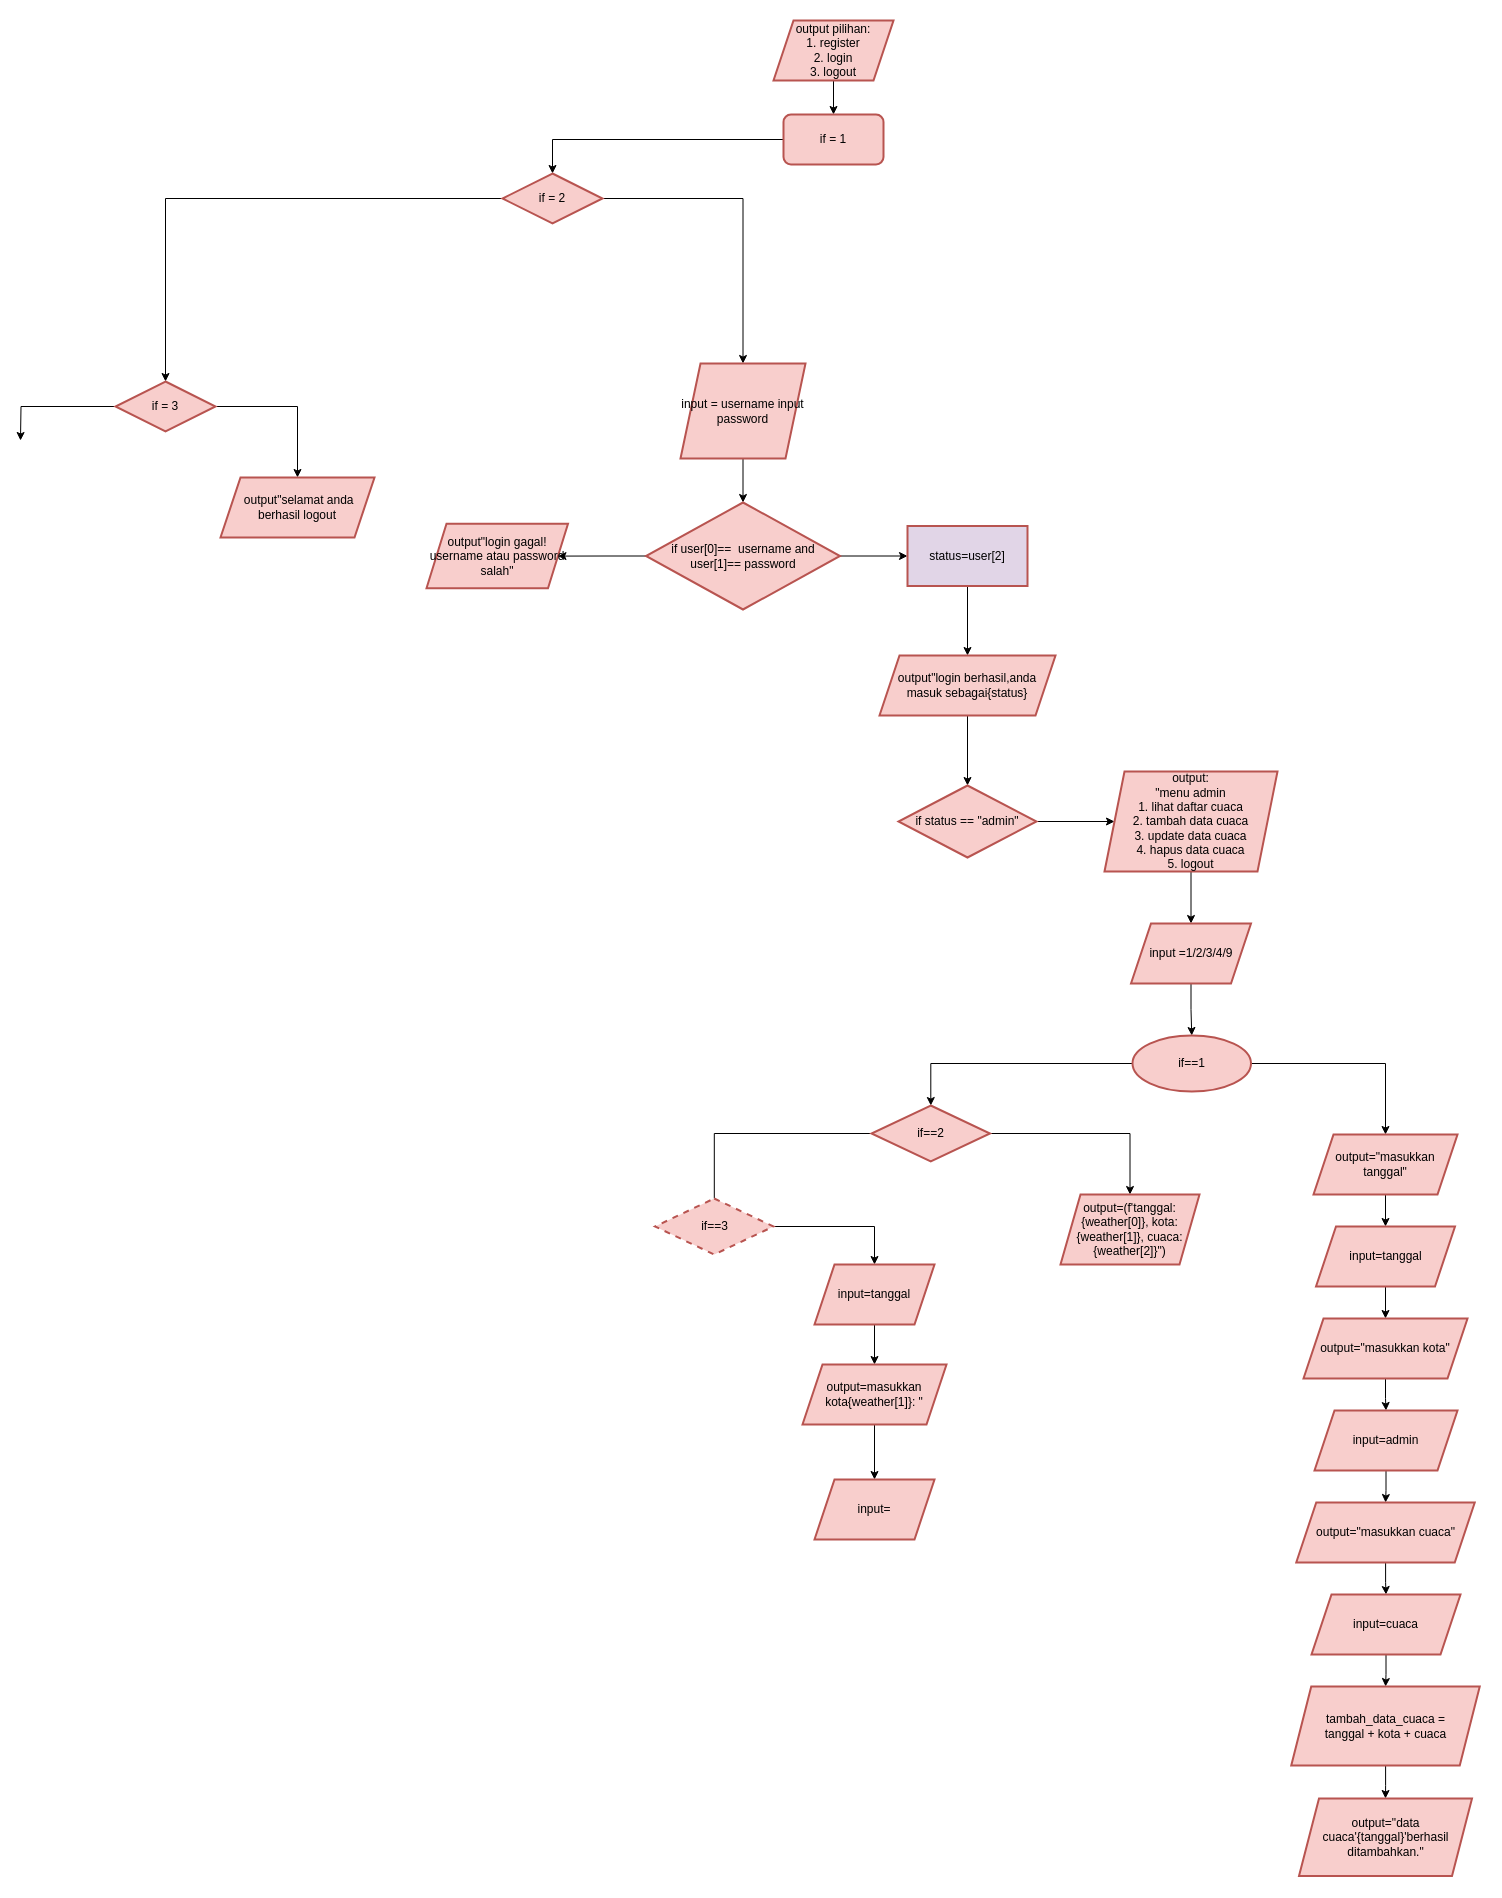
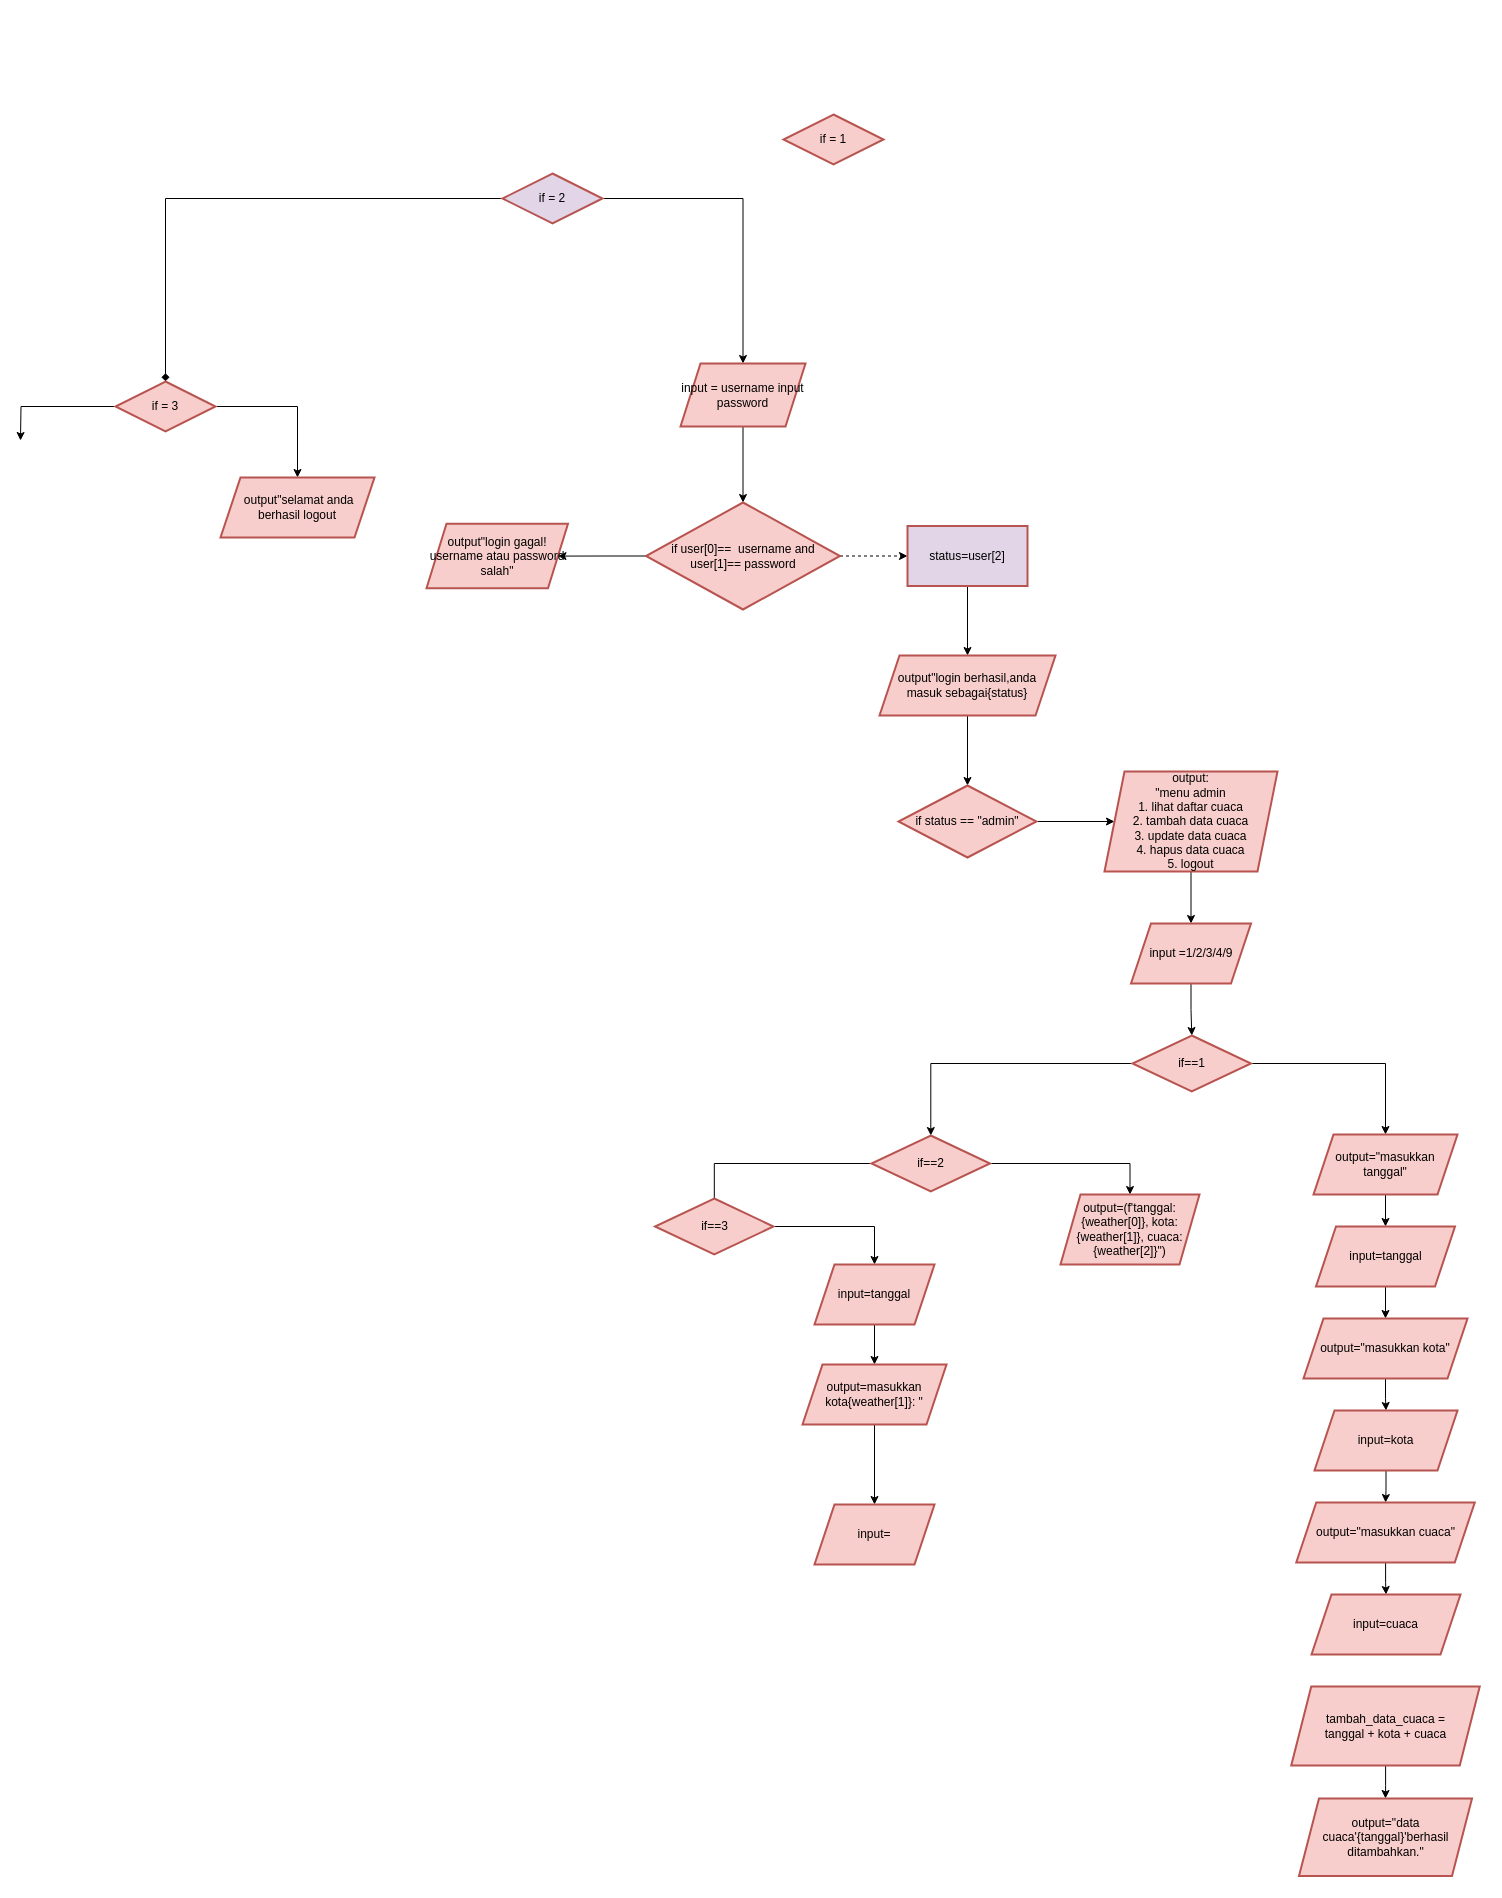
node "output pilihan: 1. register 2. login 3. logout": removed
edge "output pilihan: 1. register 2. login 3. logout" -> "if = 1": removed
edge "if = 1" -> "if = 2": removed
node "if = 1": shape rounded rectangle -> diamond
node "if = 2": fillcolor #f8cecc -> #e1d5e7
edge "if = 2" -> "if = 3": arrowhead classic -> diamond
node "input = username input password": size 125x95 -> 125x63
edge "if user[0]== username and user[1]== password" -> "status=user[2]": style solid -> dashed
node "if==1": shape ellipse -> diamond
node "if==2": moved (931, 1134) -> (931, 1164)
node "if==3": style dashed -> solid
node "input=admin": label "input=admin" -> "input=kota"
node "input=": moved (875, 1510) -> (875, 1535)
edge "input=cuaca" -> "tambah_data_cuaca = tanggal + kota + cuaca": removed
